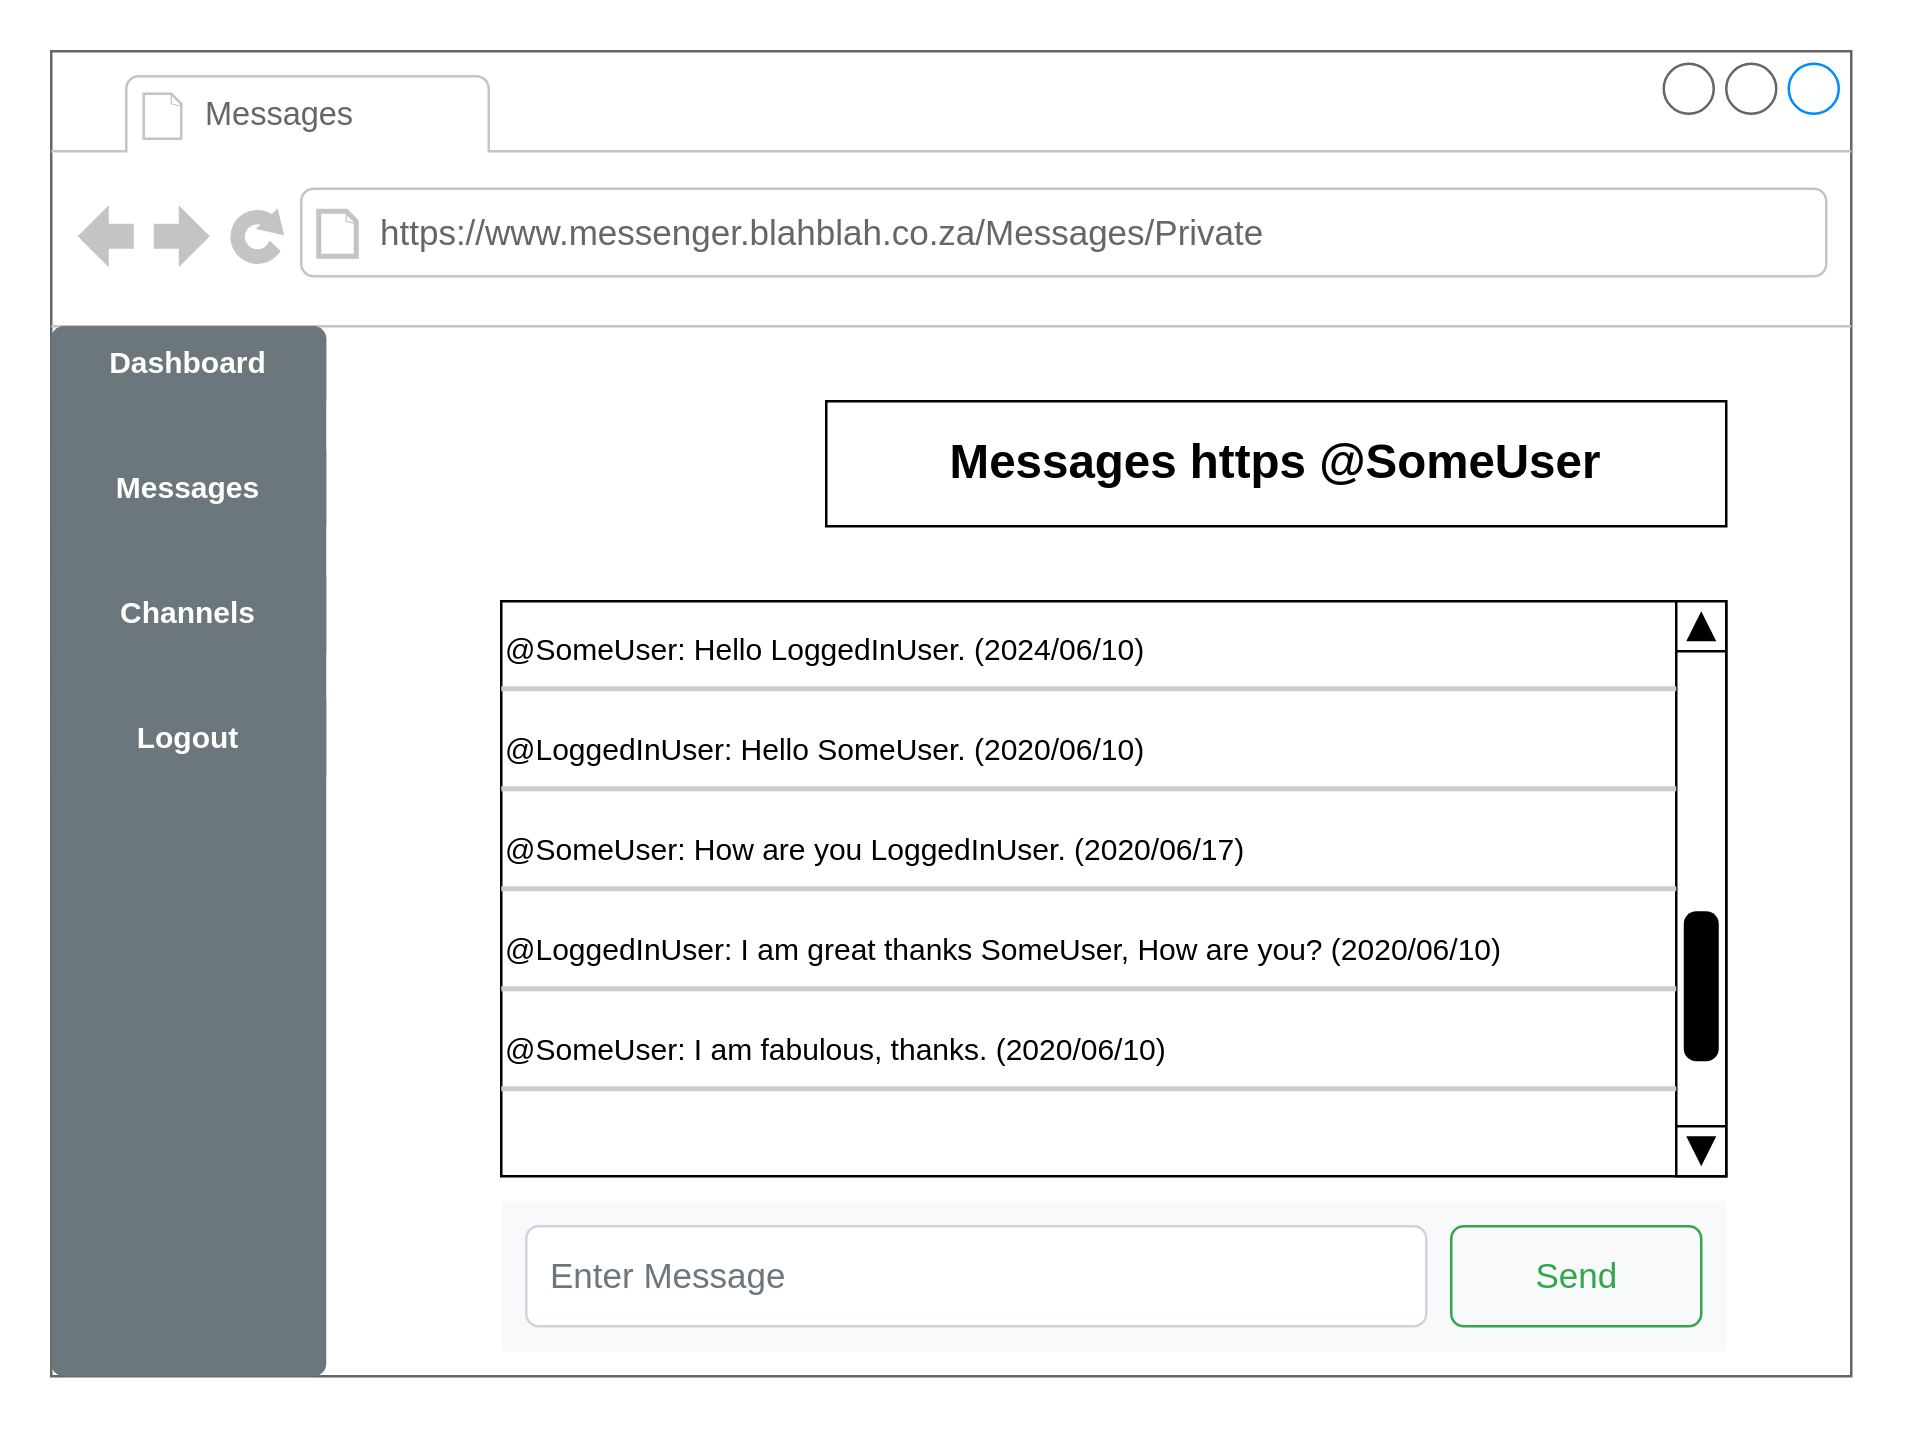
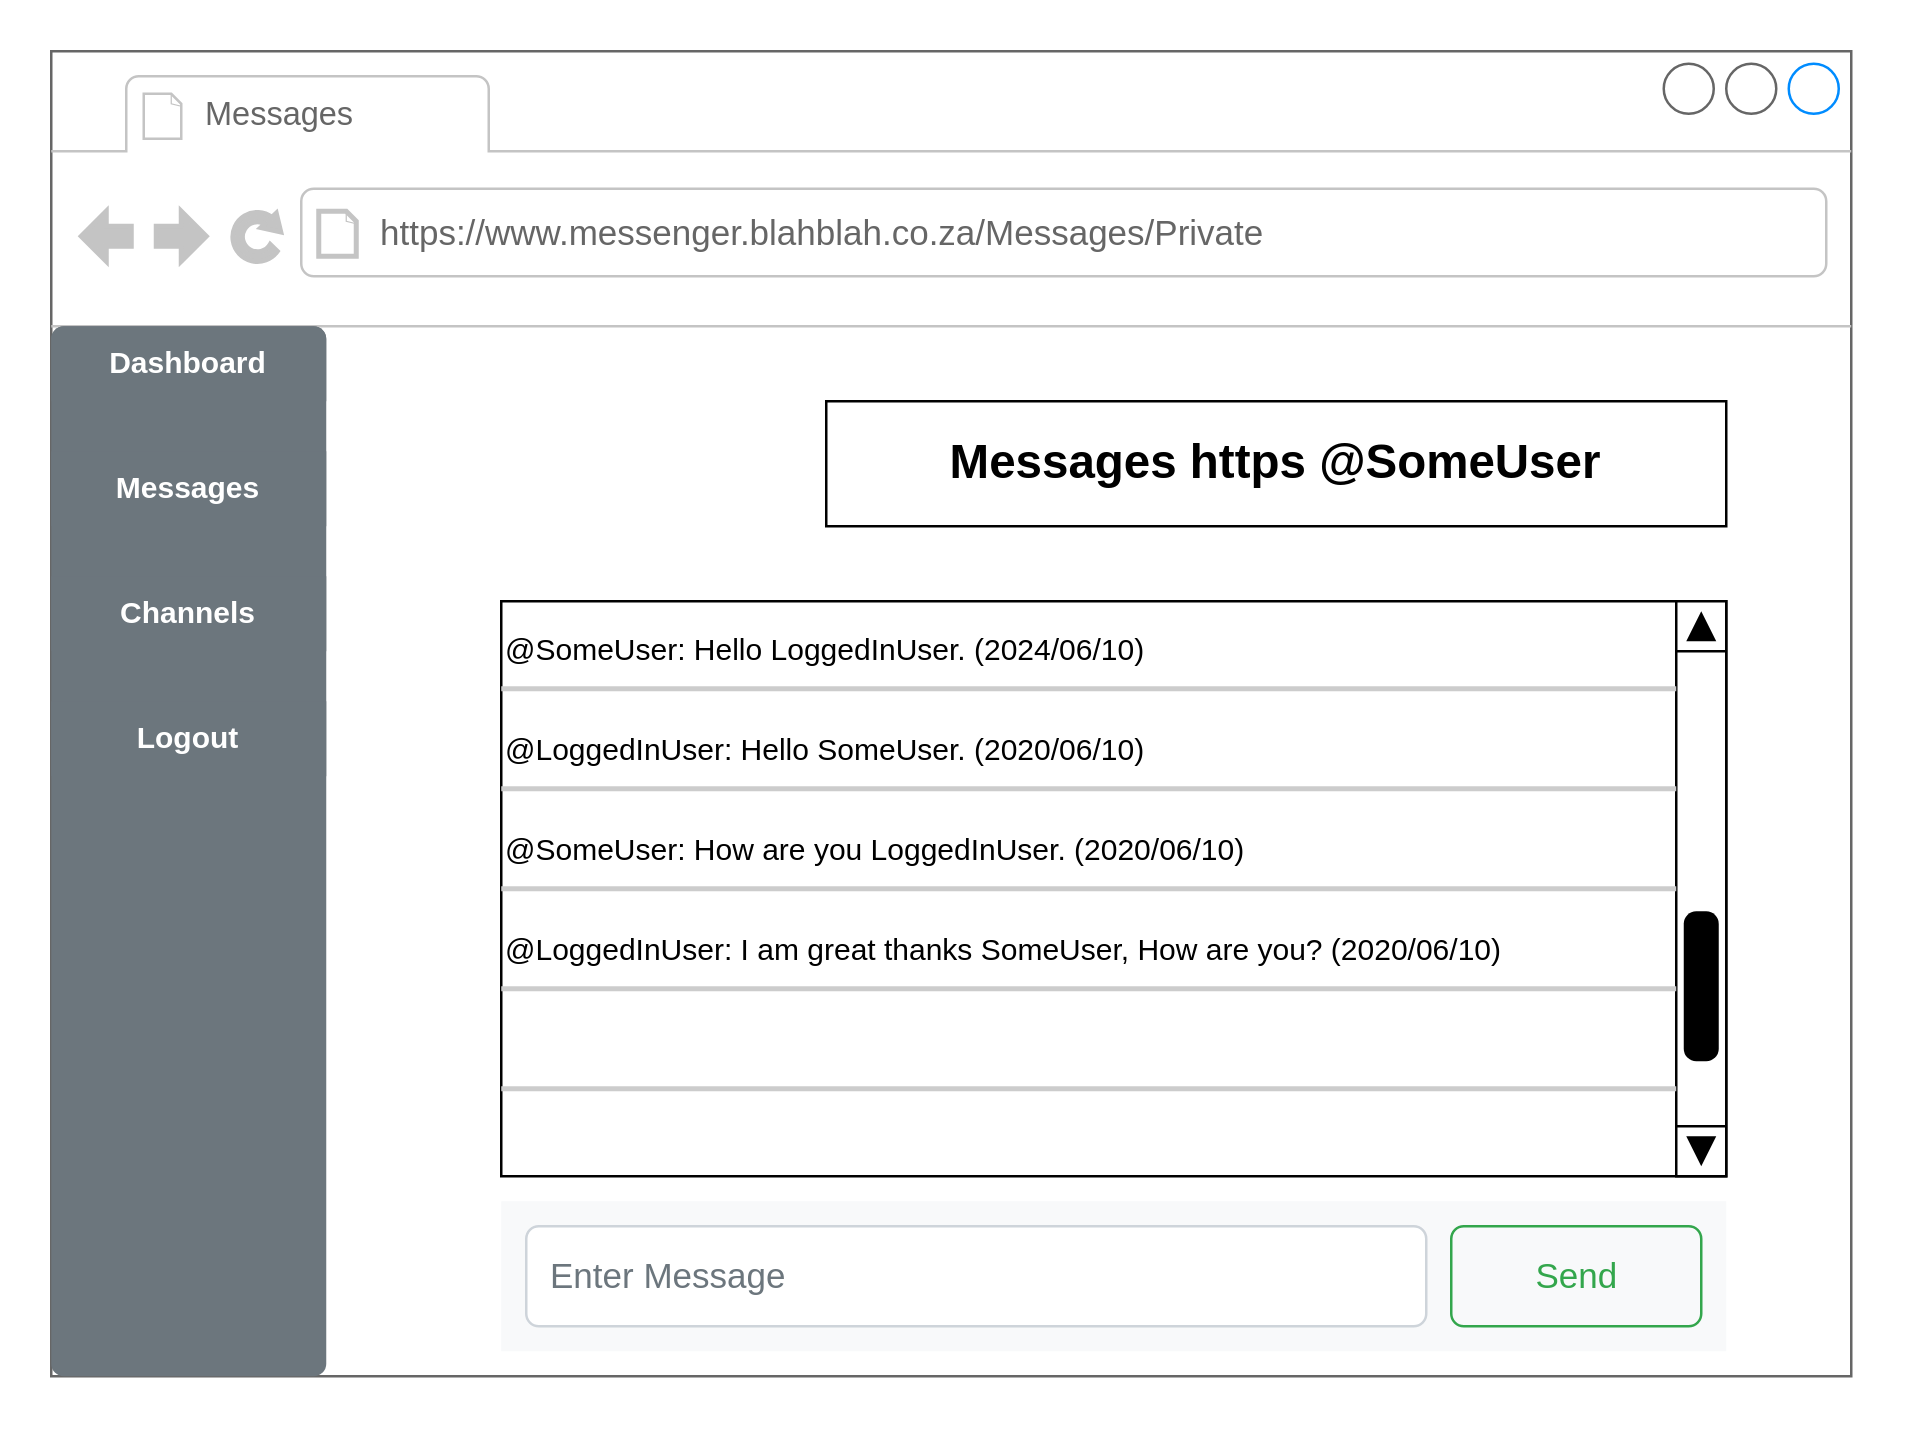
node "@SomeUser: How are you LoggedInUser. (2020/06/17)": label "@SomeUser: How are you LoggedInUser. (2020/06/17)" -> "@SomeUser: How are you LoggedInUser. (2020/06/10)"
node "@SomeUser: I am fabulous, thanks. (2020/06/10)": removed
